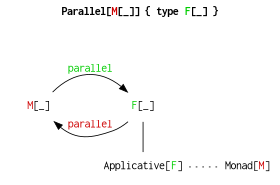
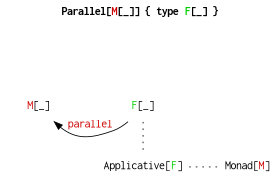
edge "M" -> "F": removed, label "parallel"
edge "F" -- "Applicative[": style solid -> dotted
